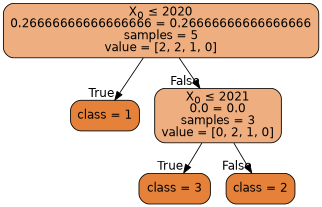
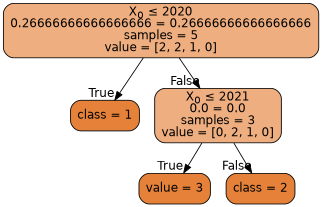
node "class = 3": label "class = 3" -> "value = 3"
